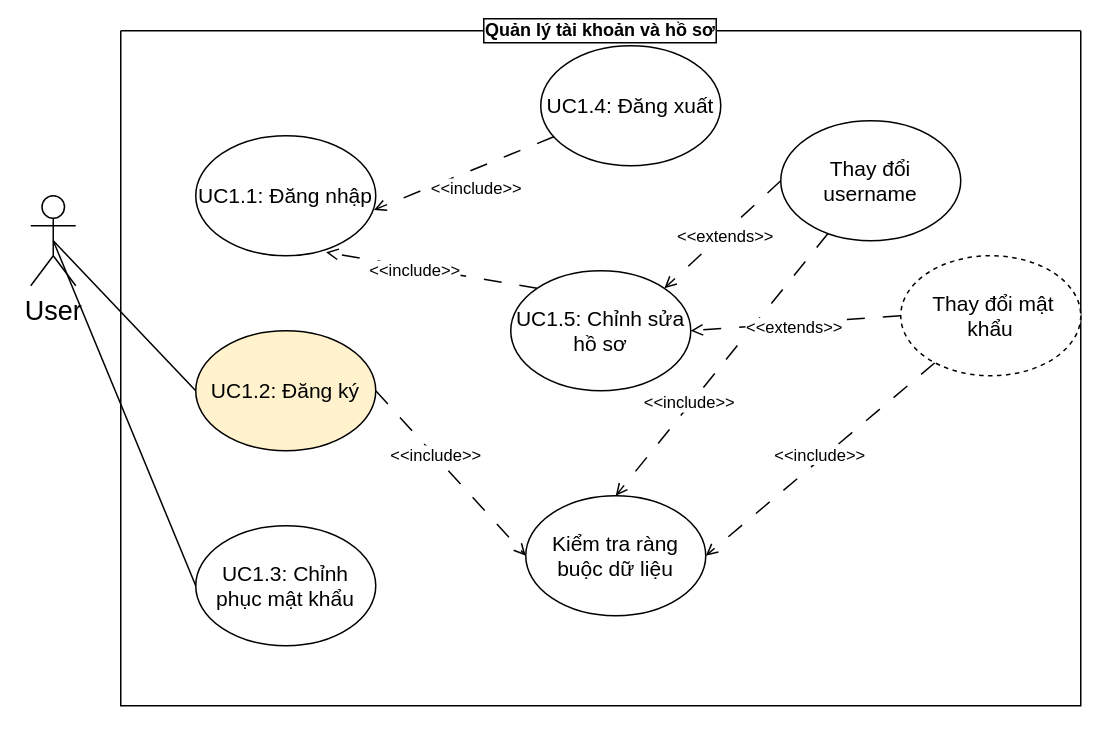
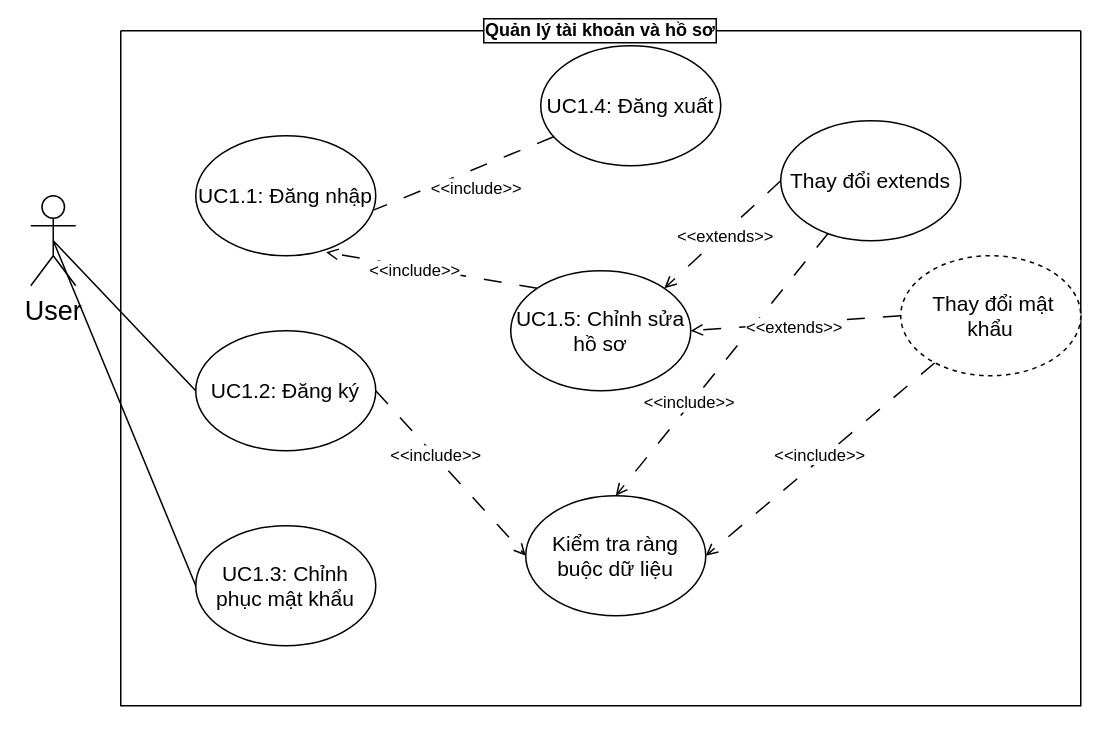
node "Thay đổi username": label "Thay đổi username" -> "Thay đổi extends"
edge "UC1.4: Đăng xuất" -> "UC1.1: Đăng nhập": arrowhead open -> none
node "UC1.2: Đăng ký": fillcolor #fff2cc -> #ffffff
